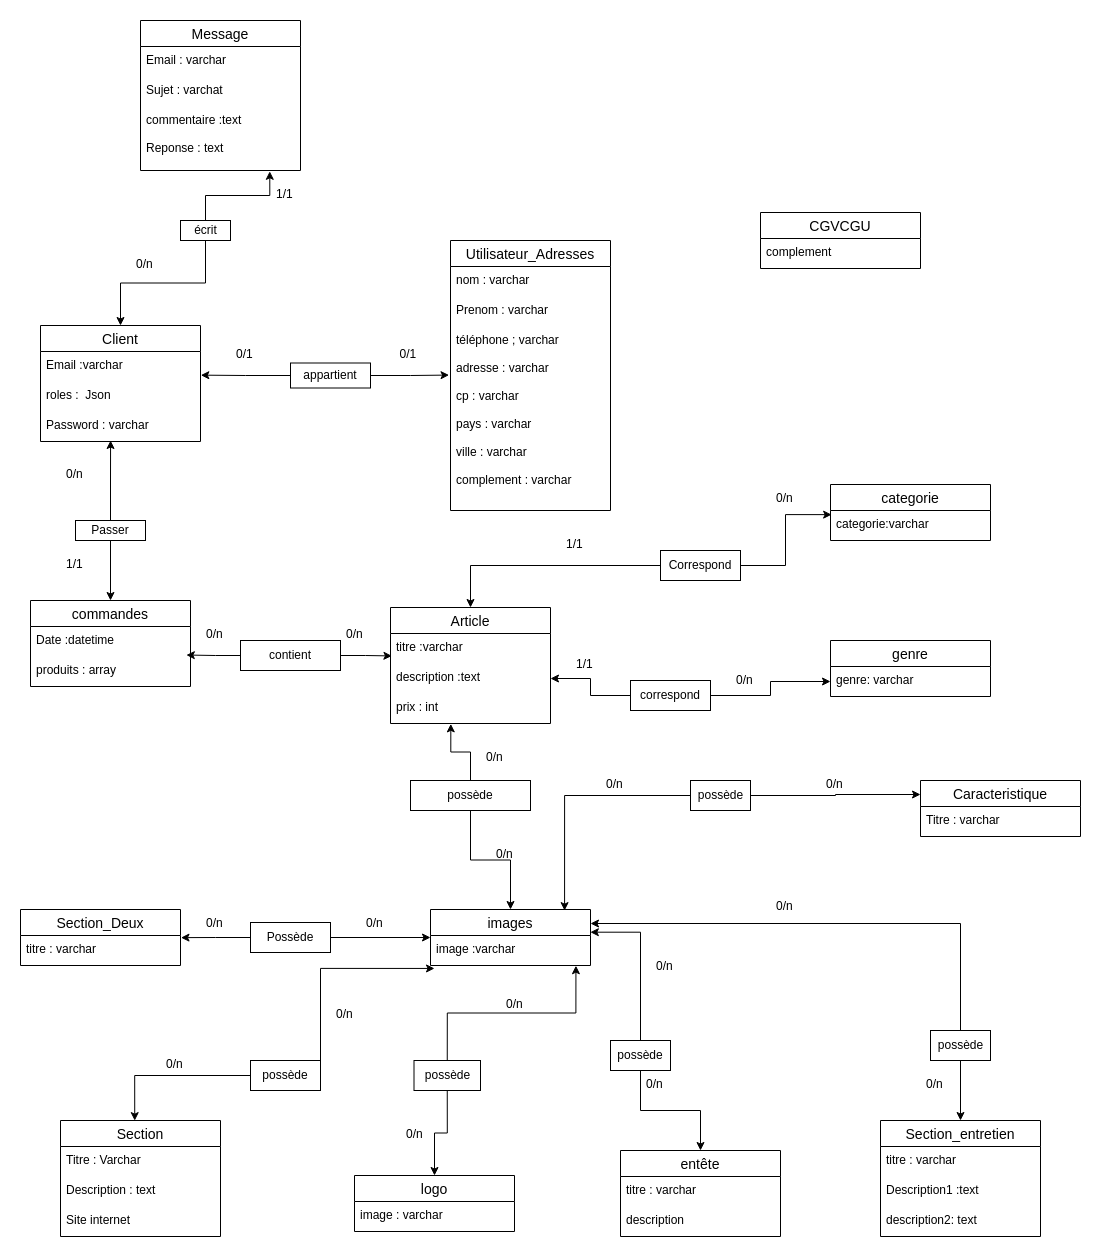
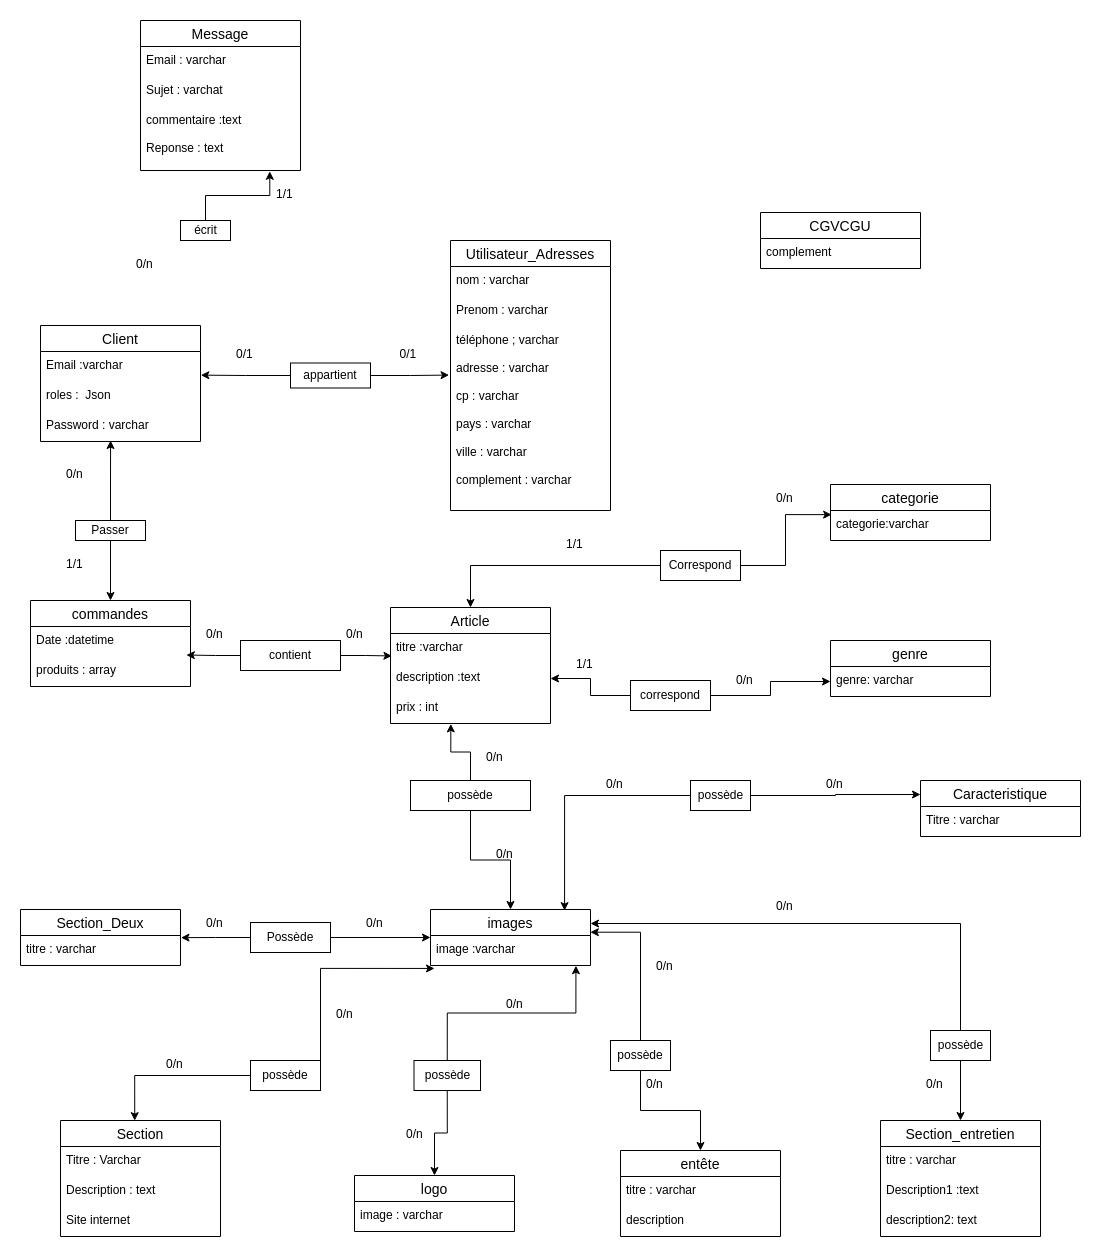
edge "écrit" -> "Client": removed
